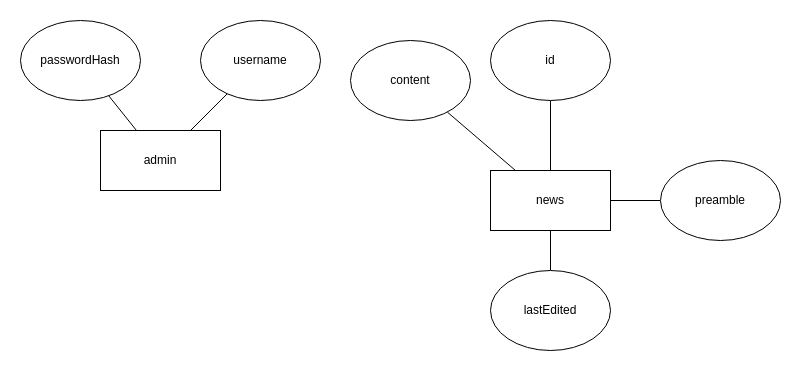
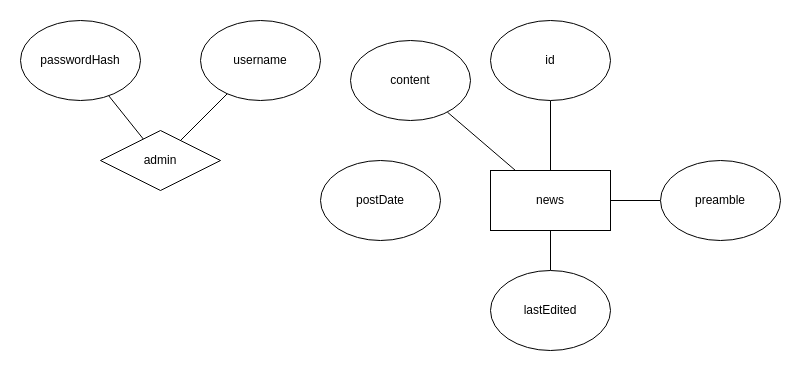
node "admin": shape rectangle -> diamond
node "postDate": added
